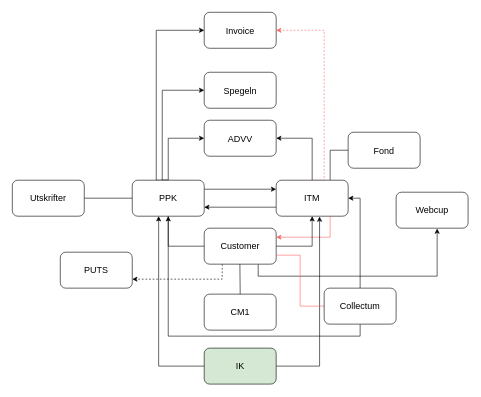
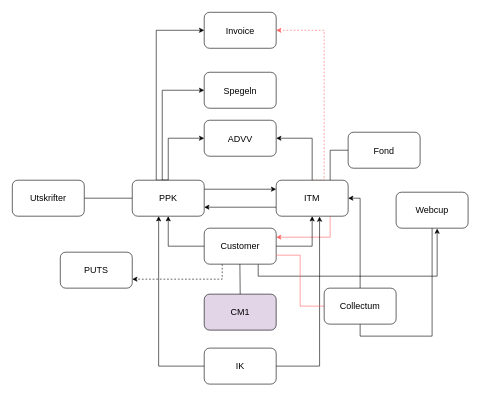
node "CM1": fillcolor #ffffff -> #e1d5e7
edge "PPK" -- "Collectum": now "Webcup" -- "Collectum"
node "IK": fillcolor #d5e8d4 -> #ffffff
